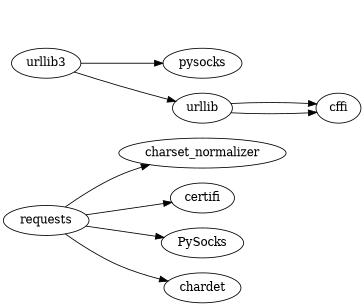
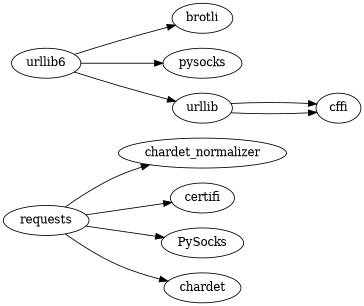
node "brotli": added
node "urllib3": label "urllib3" -> "urllib6"
node "charset_normalizer": label "charset_normalizer" -> "chardet_normalizer"
